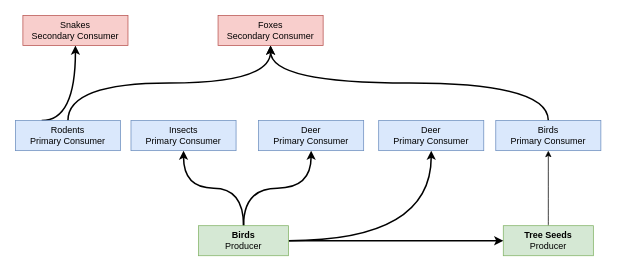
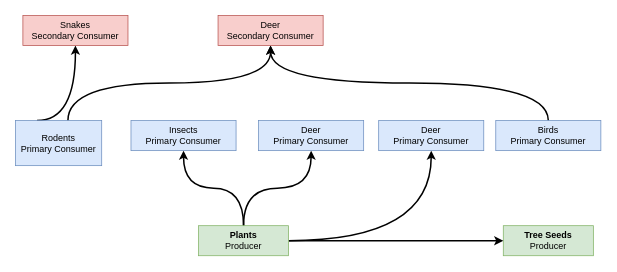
node "Foxes Secondary Consumer": label "Foxes Secondary Consumer" -> "Deer Secondary Consumer"
node "Rodents Primary Consumer": size 105x30 -> 86x45
edge "Tree Seeds Producer" -> "Birds Primary Consumer": removed
node "Birds Producer": label "Birds Producer" -> "Plants Producer"
